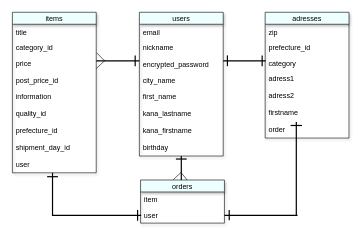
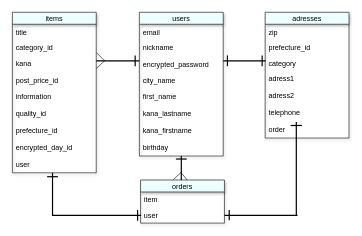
node "price": label "price" -> "kana"
node "firstname": label "firstname" -> "telephone"
node "shipment_day_id": label "shipment_day_id" -> "encrypted_day_id"
